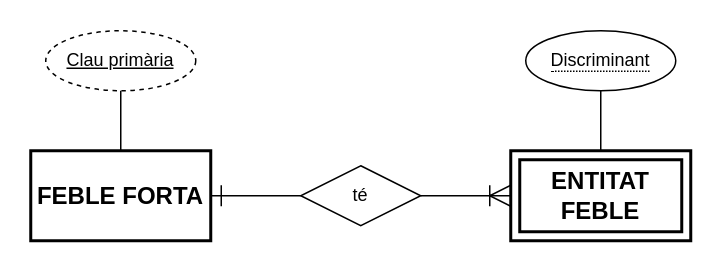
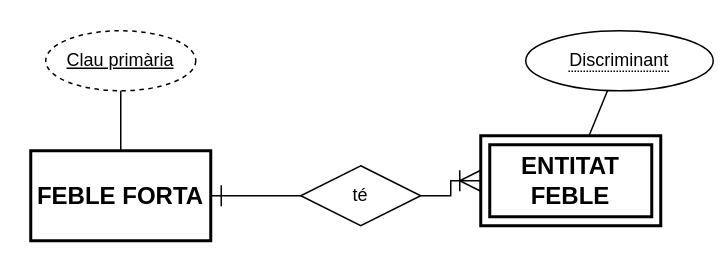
node "Discriminant": size 150x60 -> 188x60
node "ENTITAT FEBLE": moved (601, 196) -> (571, 181)
